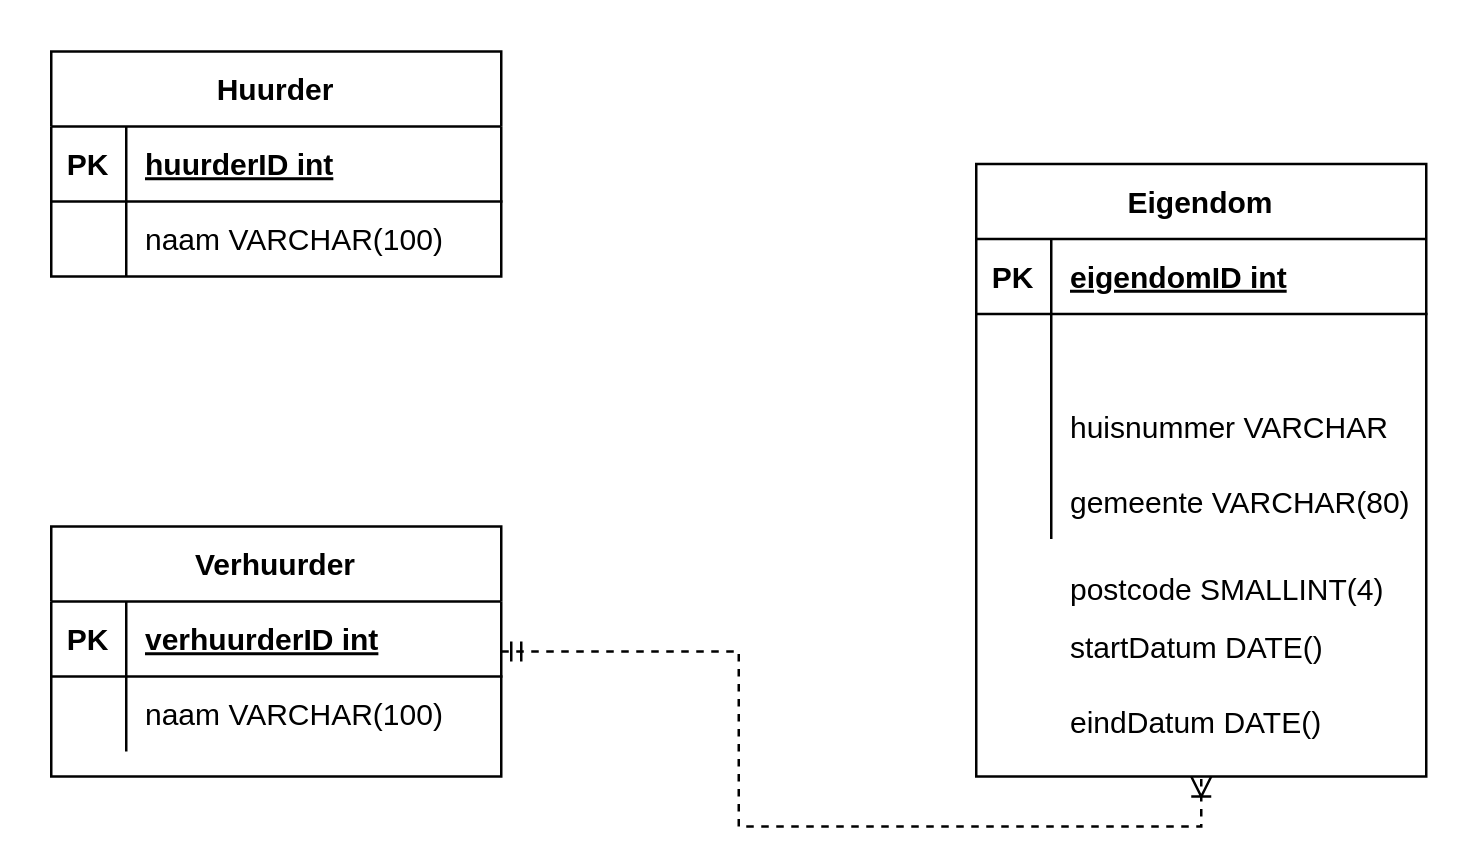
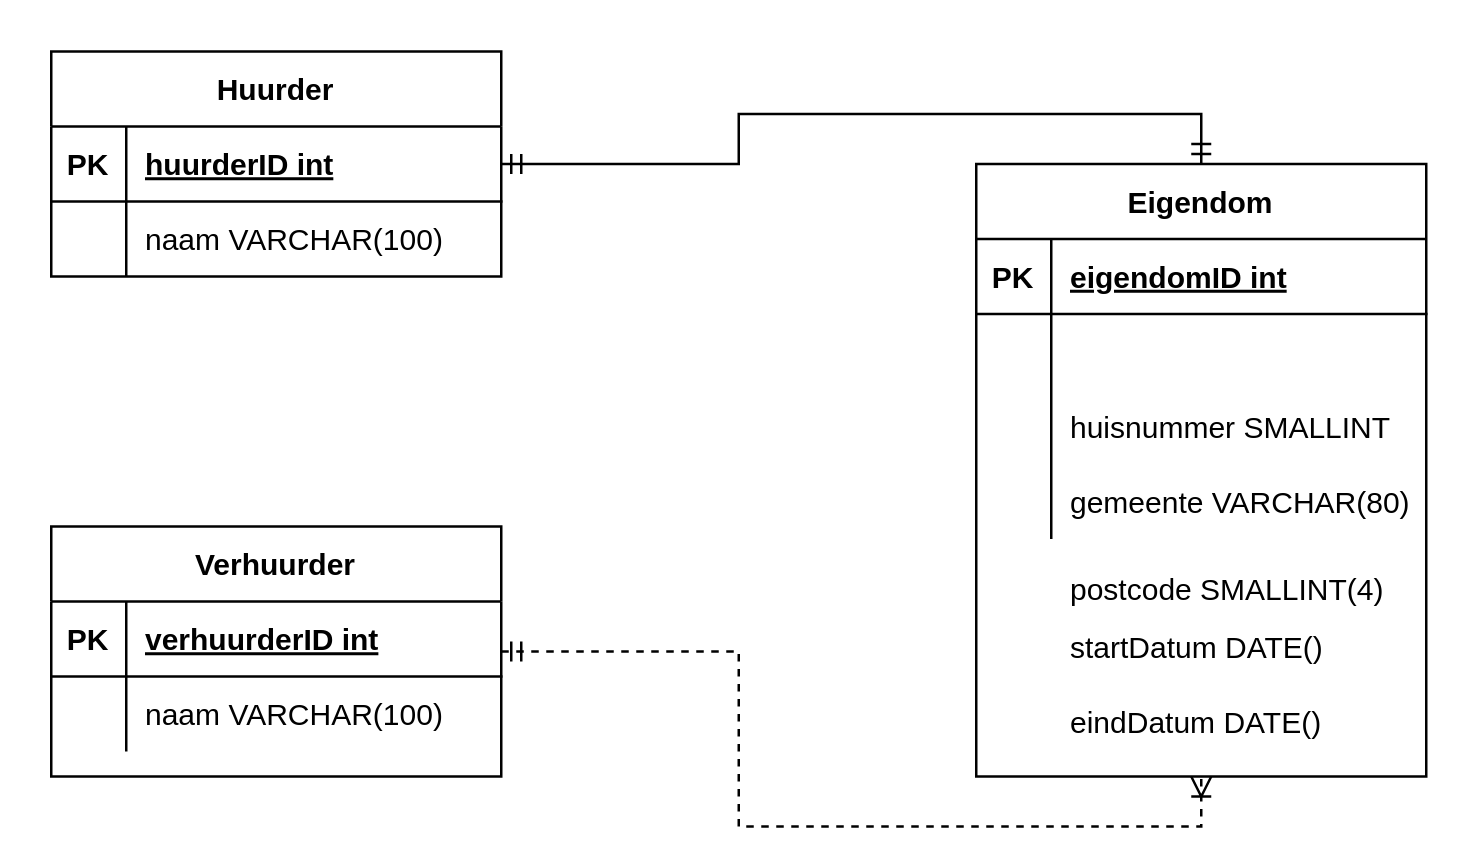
edge "Huurder" -- "Eigendom": added
node "huisnummer VARCHAR": label "huisnummer VARCHAR" -> "huisnummer SMALLINT"
